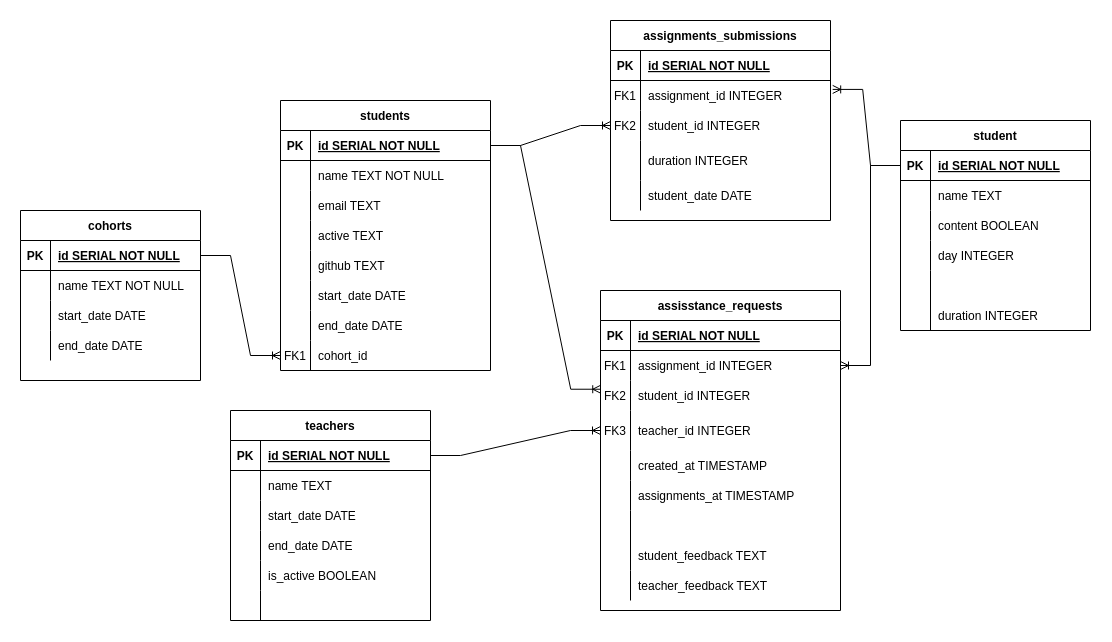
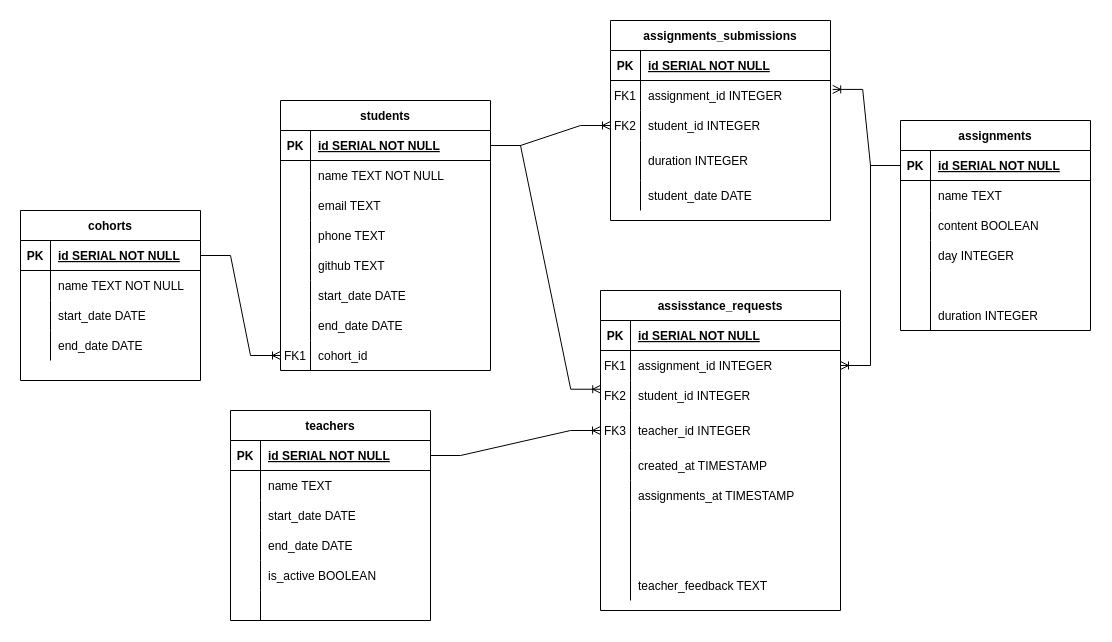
node "student": label "student" -> "assignments"
node "active TEXT": label "active TEXT" -> "phone TEXT"
node "student_feedback TEXT": removed
